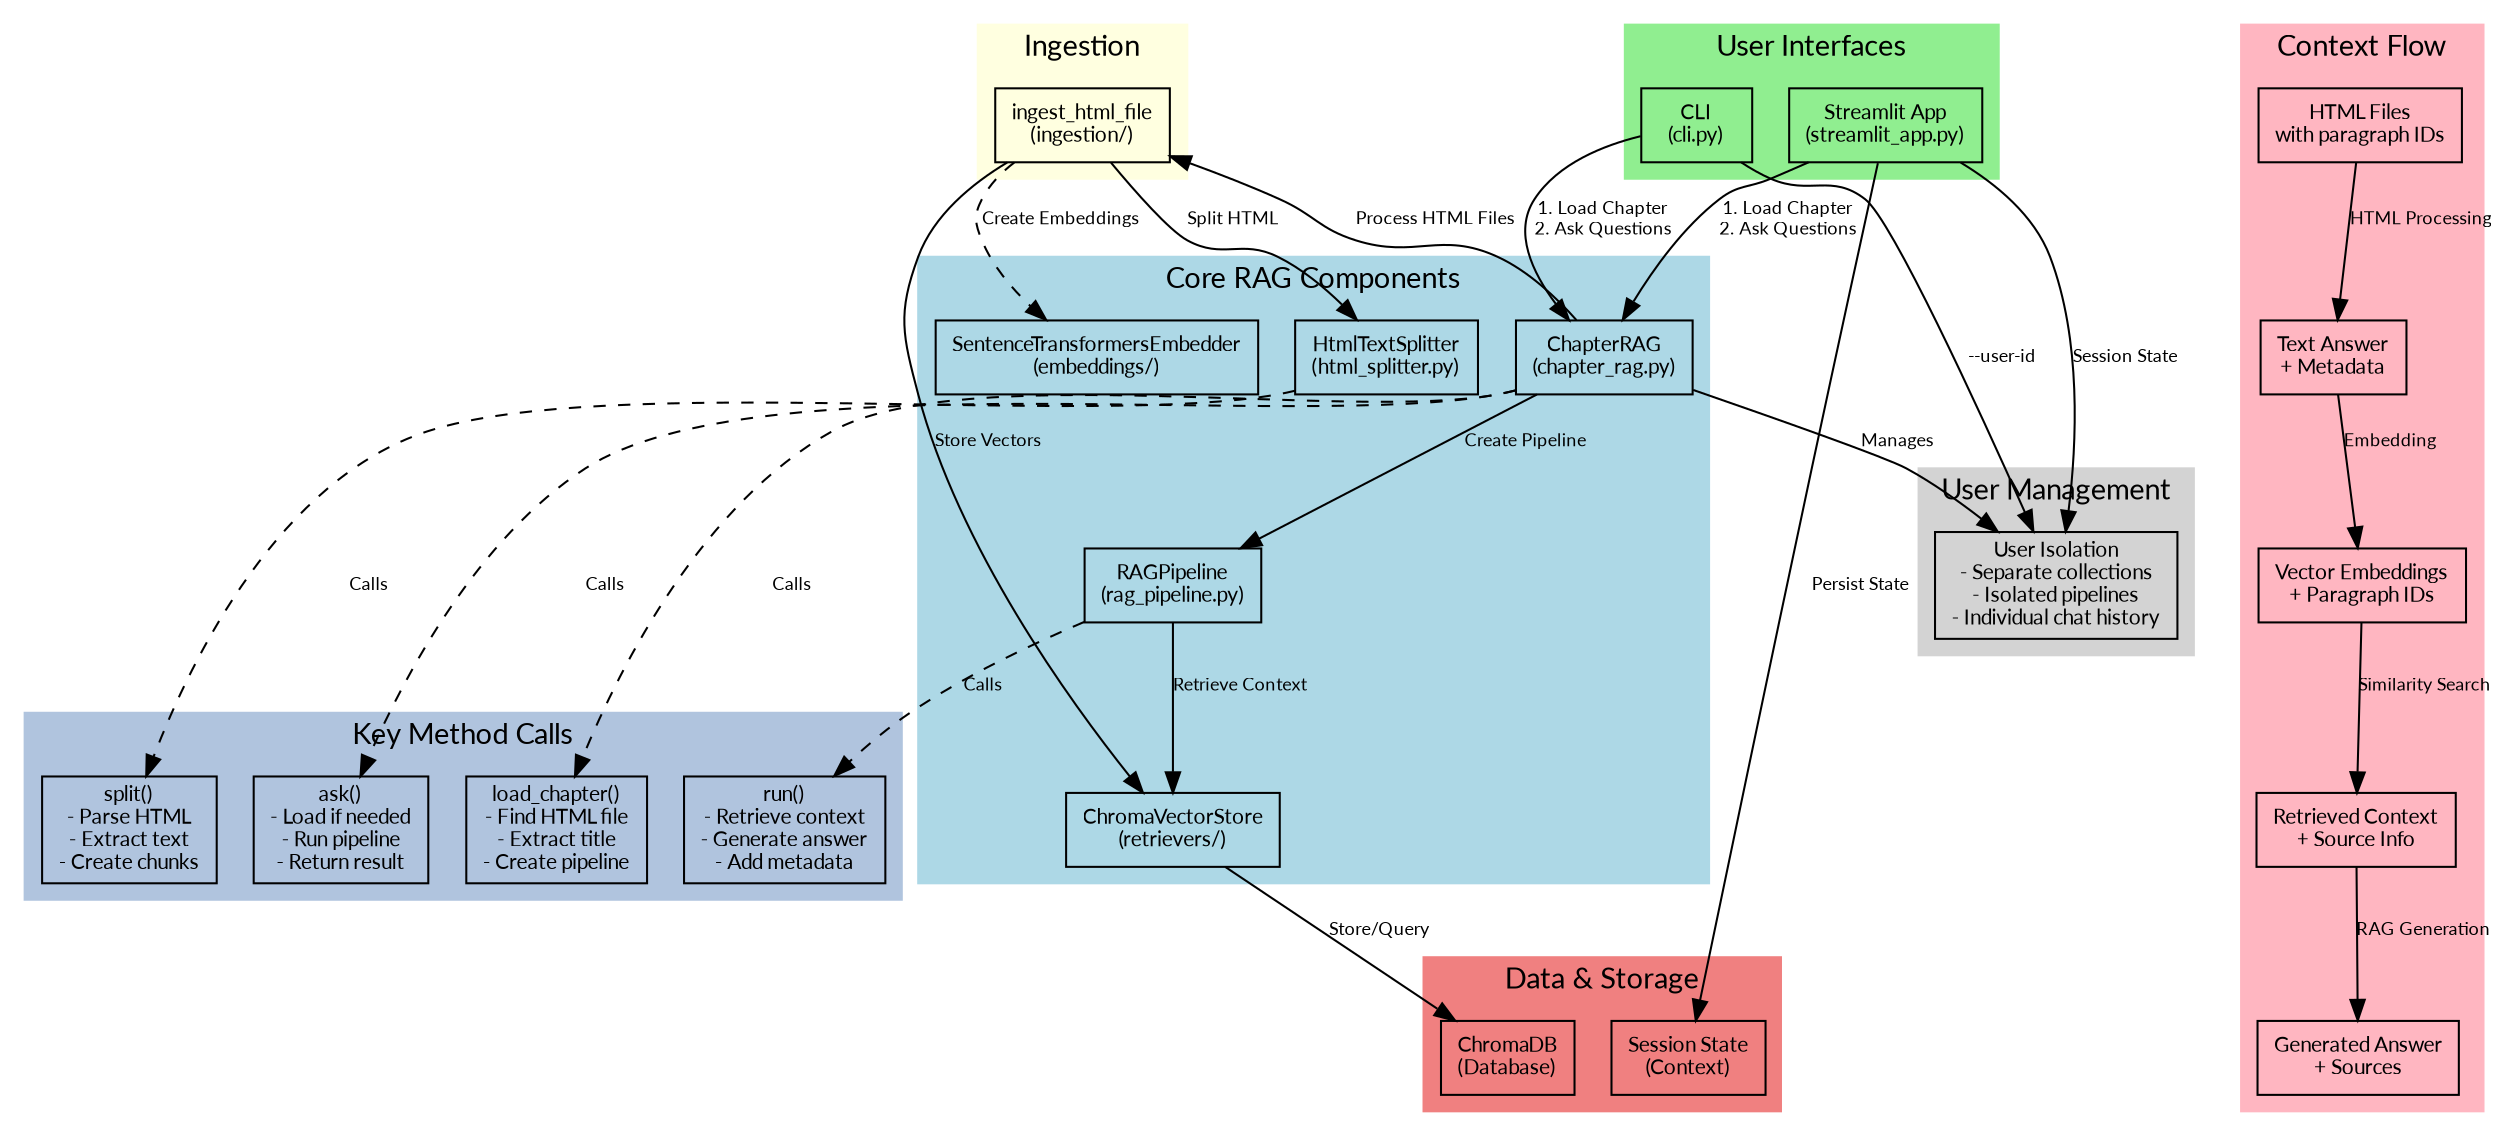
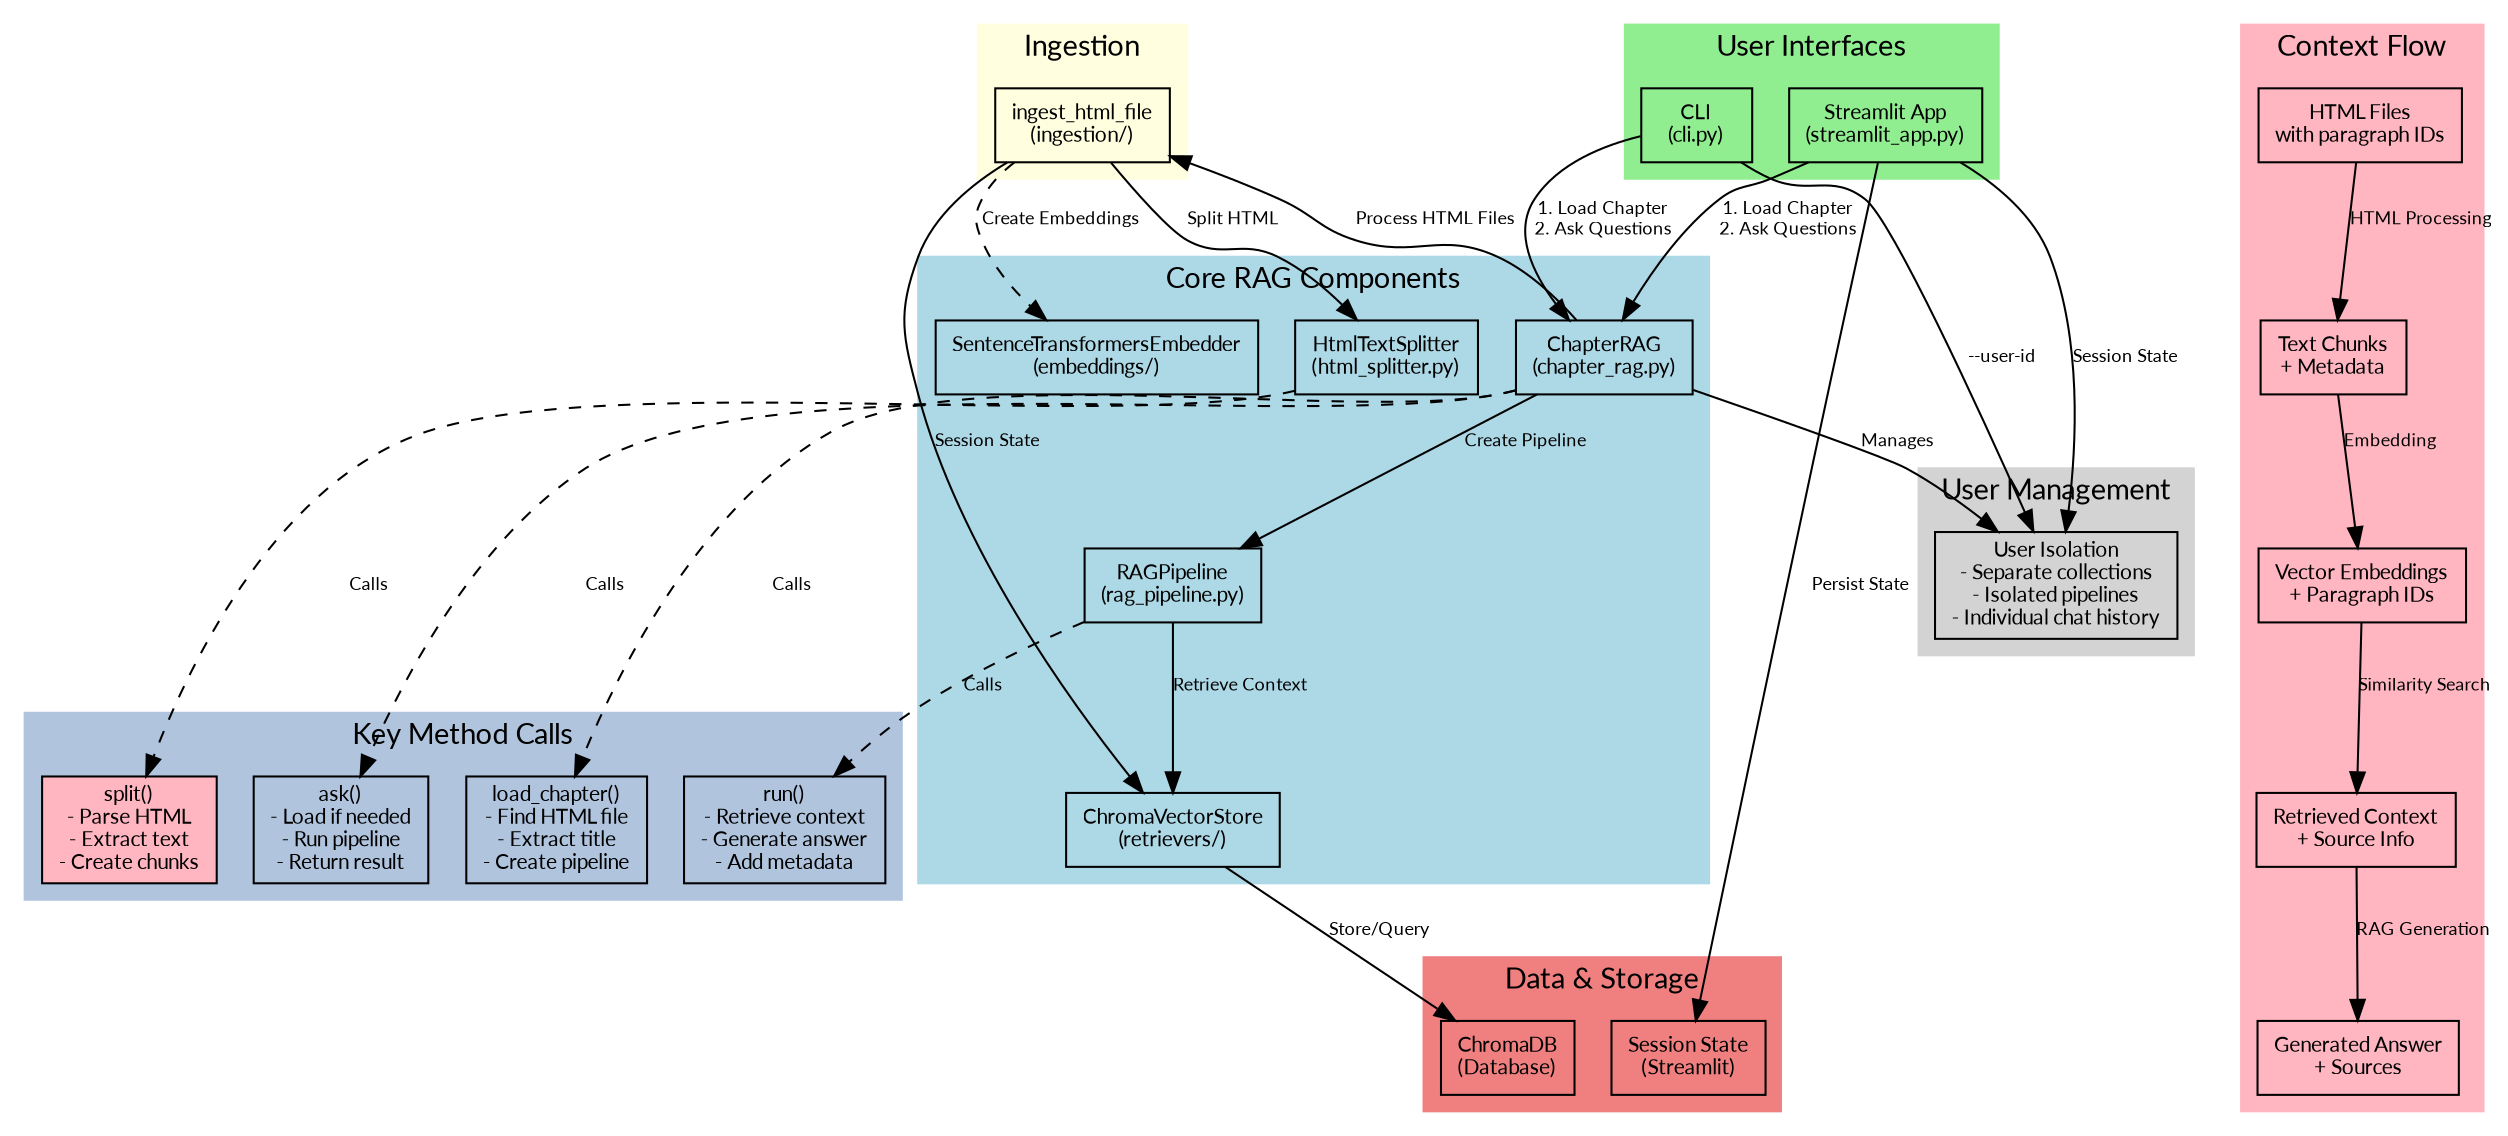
node "Text Answer + Metadata": label "Text Answer + Metadata" -> "Text Chunks + Metadata"
edge "ingest_html_file (ingestion/)" -> "ChromaVectorStore (retrievers/)": label "Store Vectors" -> "Session State"
node "split() - Parse HTML - Extract text - Create chunks": fillcolor lightsteelblue -> lightpink
node "Session State (Context)": label "Session State (Context)" -> "Session State (Streamlit)"
